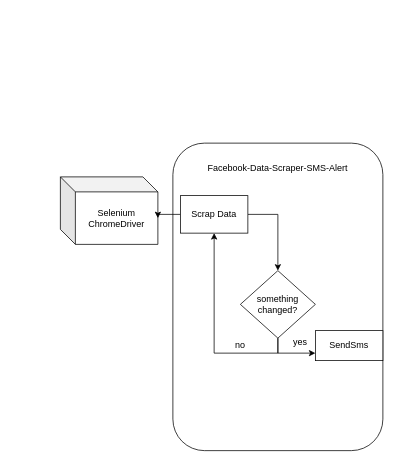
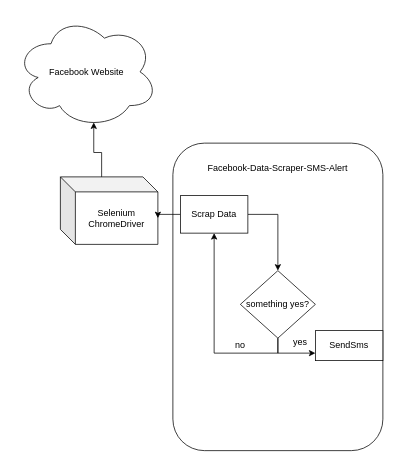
node "Facebook Website": added
edge "Selenium ChromeDriver" -> "Facebook Website": added
node "something changed?": label "something changed?" -> "something yes?"
